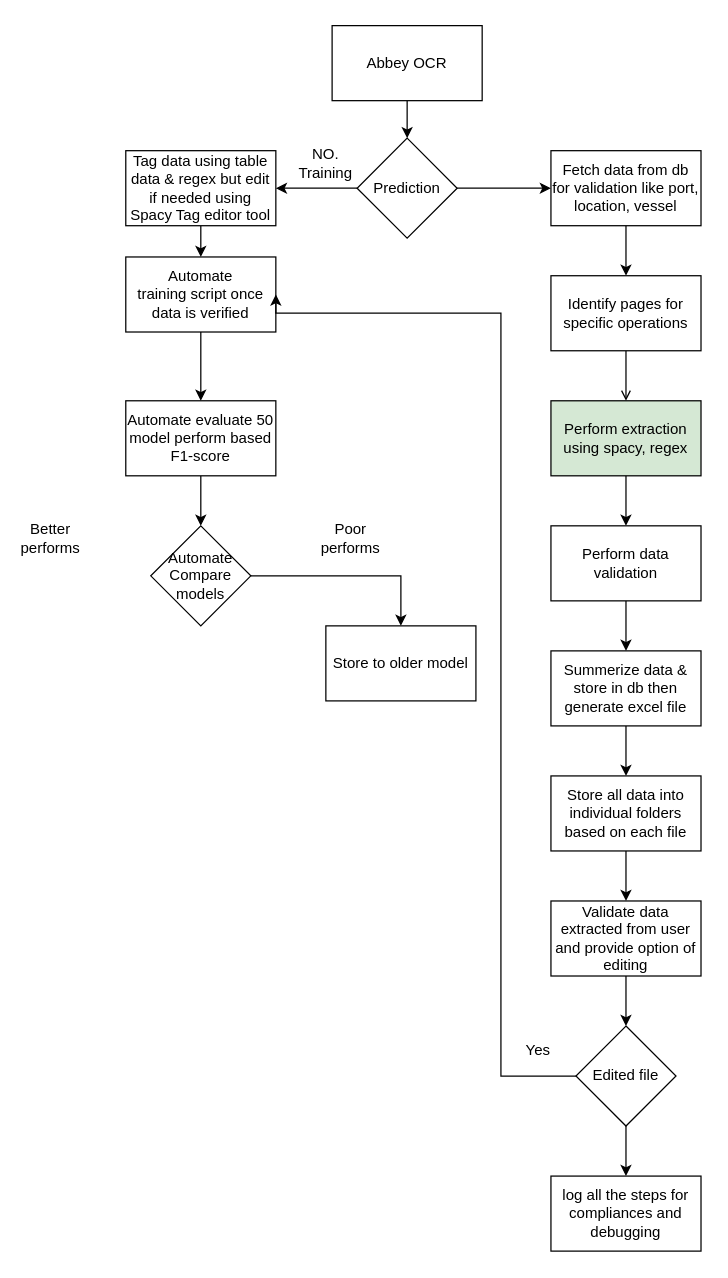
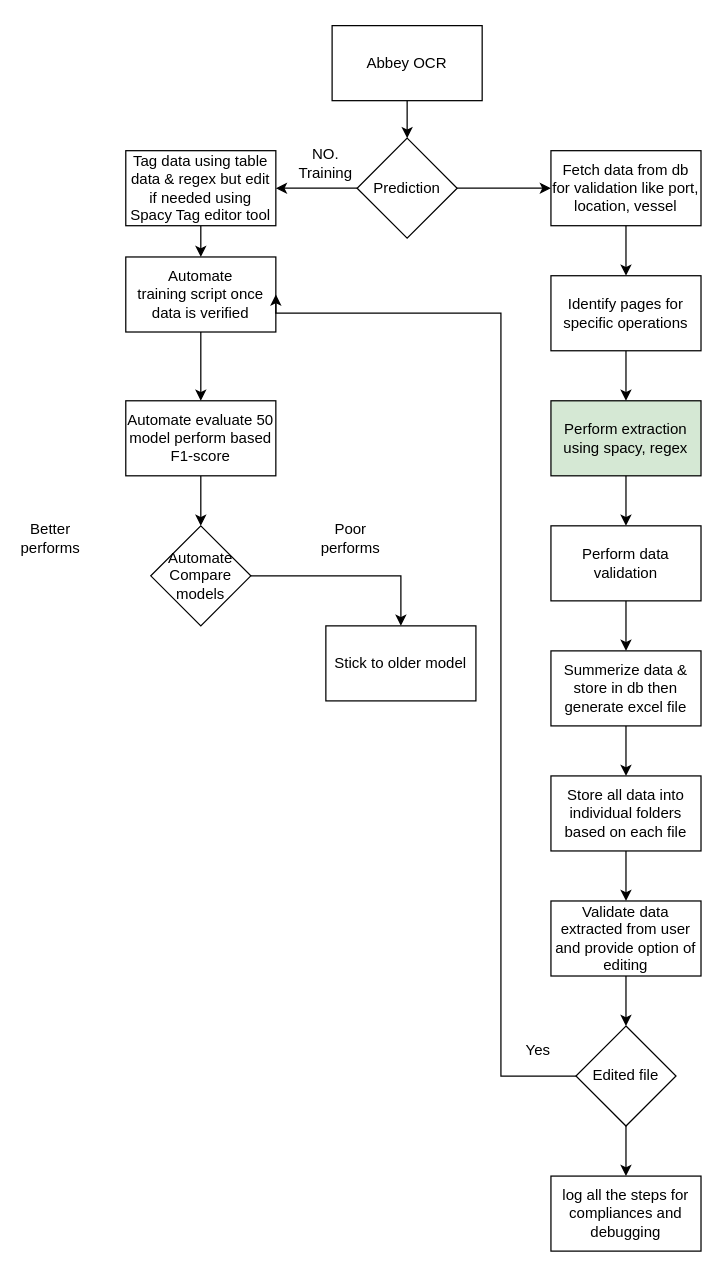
edge "Identify pages for specific operations" -> "Perform extraction using spacy, regex": arrowhead open -> classic
node "Store to older model": label "Store to older model" -> "Stick to older model"
